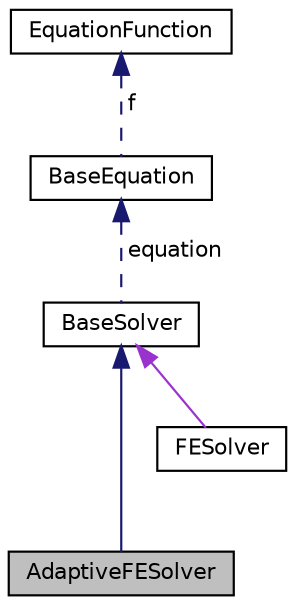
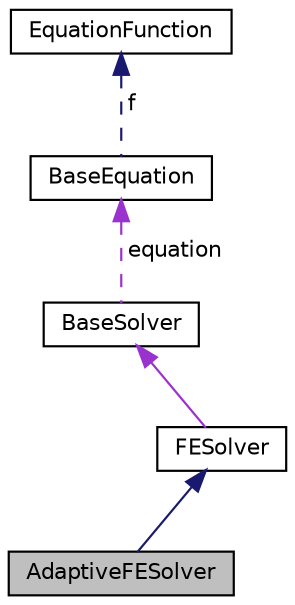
edge "BaseSolver" -> "BaseEquation": color midnightblue -> darkorchid3
edge "AdaptiveFESolver" -> "BaseSolver": now "AdaptiveFESolver" -> "FESolver"
